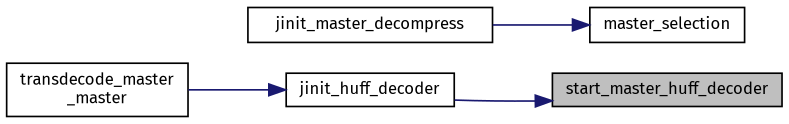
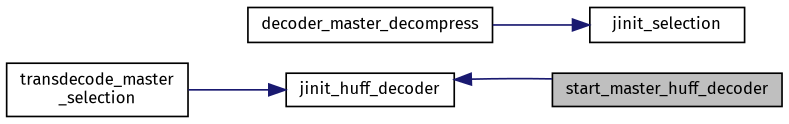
node "jinit_master_decompress": label "jinit_master_decompress" -> "decoder_master_decompress"
node "master_selection": label "master_selection" -> "jinit_selection"
node "transdecode_master _master": label "transdecode_master _master" -> "transdecode_master _selection"
edge "jinit_huff_decoder" -> "start_master_huff_decoder": reversed
